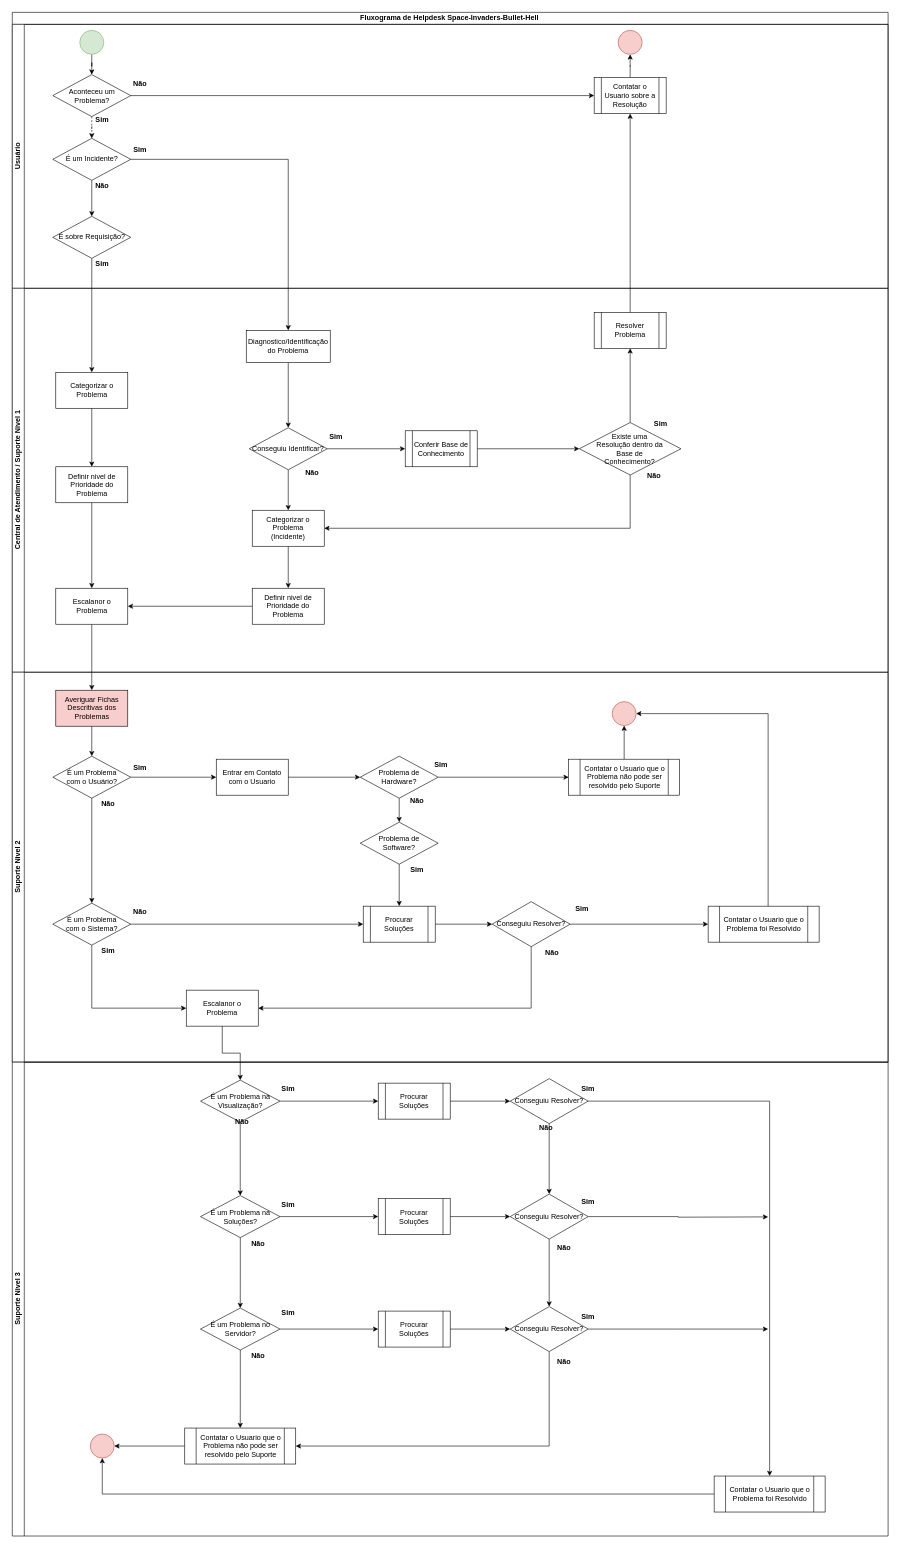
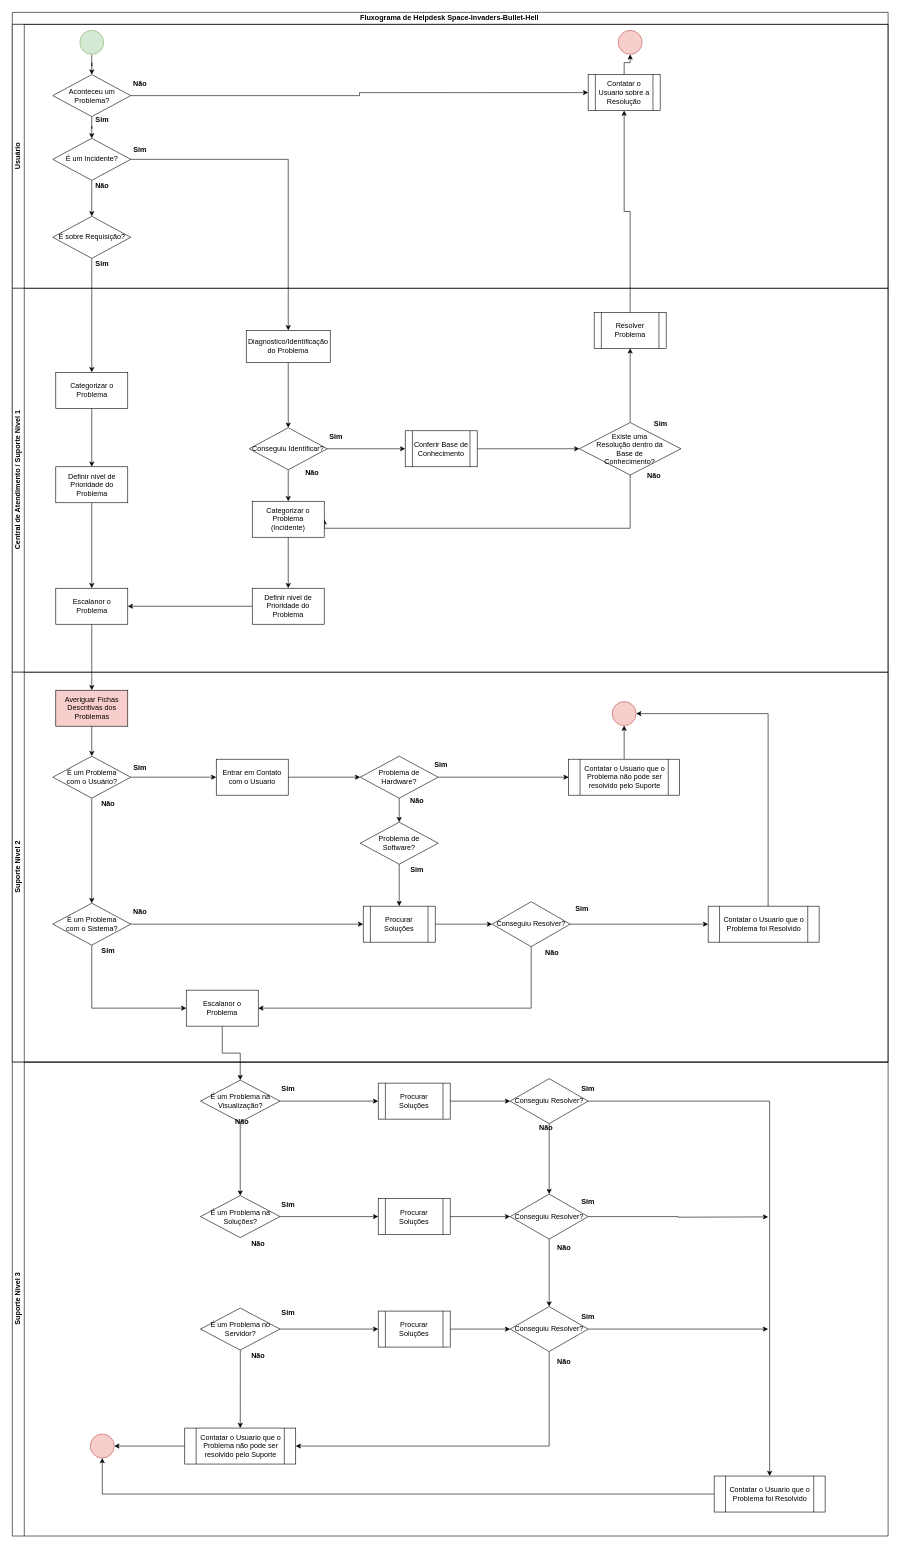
node "Contatar o Usuario sobre a Resolução": moved (630, 96) -> (624, 93)
edge "Aconteceu um Problema?" -> "É um Incidente?": style dashed -> solid
node "Categorizar o Problema (Incidente)": moved (288, 528) -> (288, 519)
edge "É um Problema na Soluções?" -> "É um Problema no Servidor?": removed
